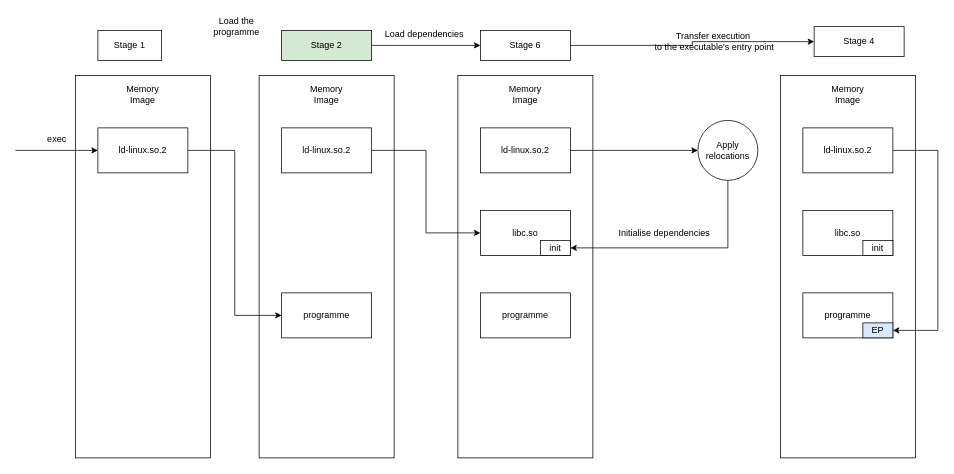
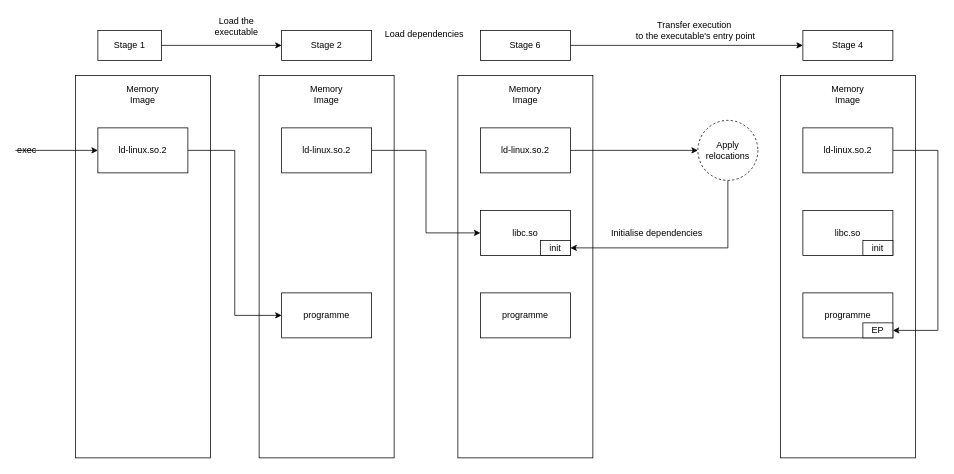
node "Load the programme": label "Load the programme" -> "Load the executable"
node "Transfer execution to the executable's entry point": moved (713, 42) -> (694, 30)
node "Stage 4": moved (859, 42) -> (848, 45)
edge "Stage 1" -> "Stage 2": added
node "Stage 2": fillcolor #d5e8d4 -> #ffffff
edge "Stage 2" -> "Stage 6": removed
node "exec": moved (57, 139) -> (27, 150)
node "Apply relocations": style solid -> dashed
node "Initialise dependencies": moved (664, 233) -> (657, 233)
node "EP": fillcolor #dae8fc -> #ffffff
